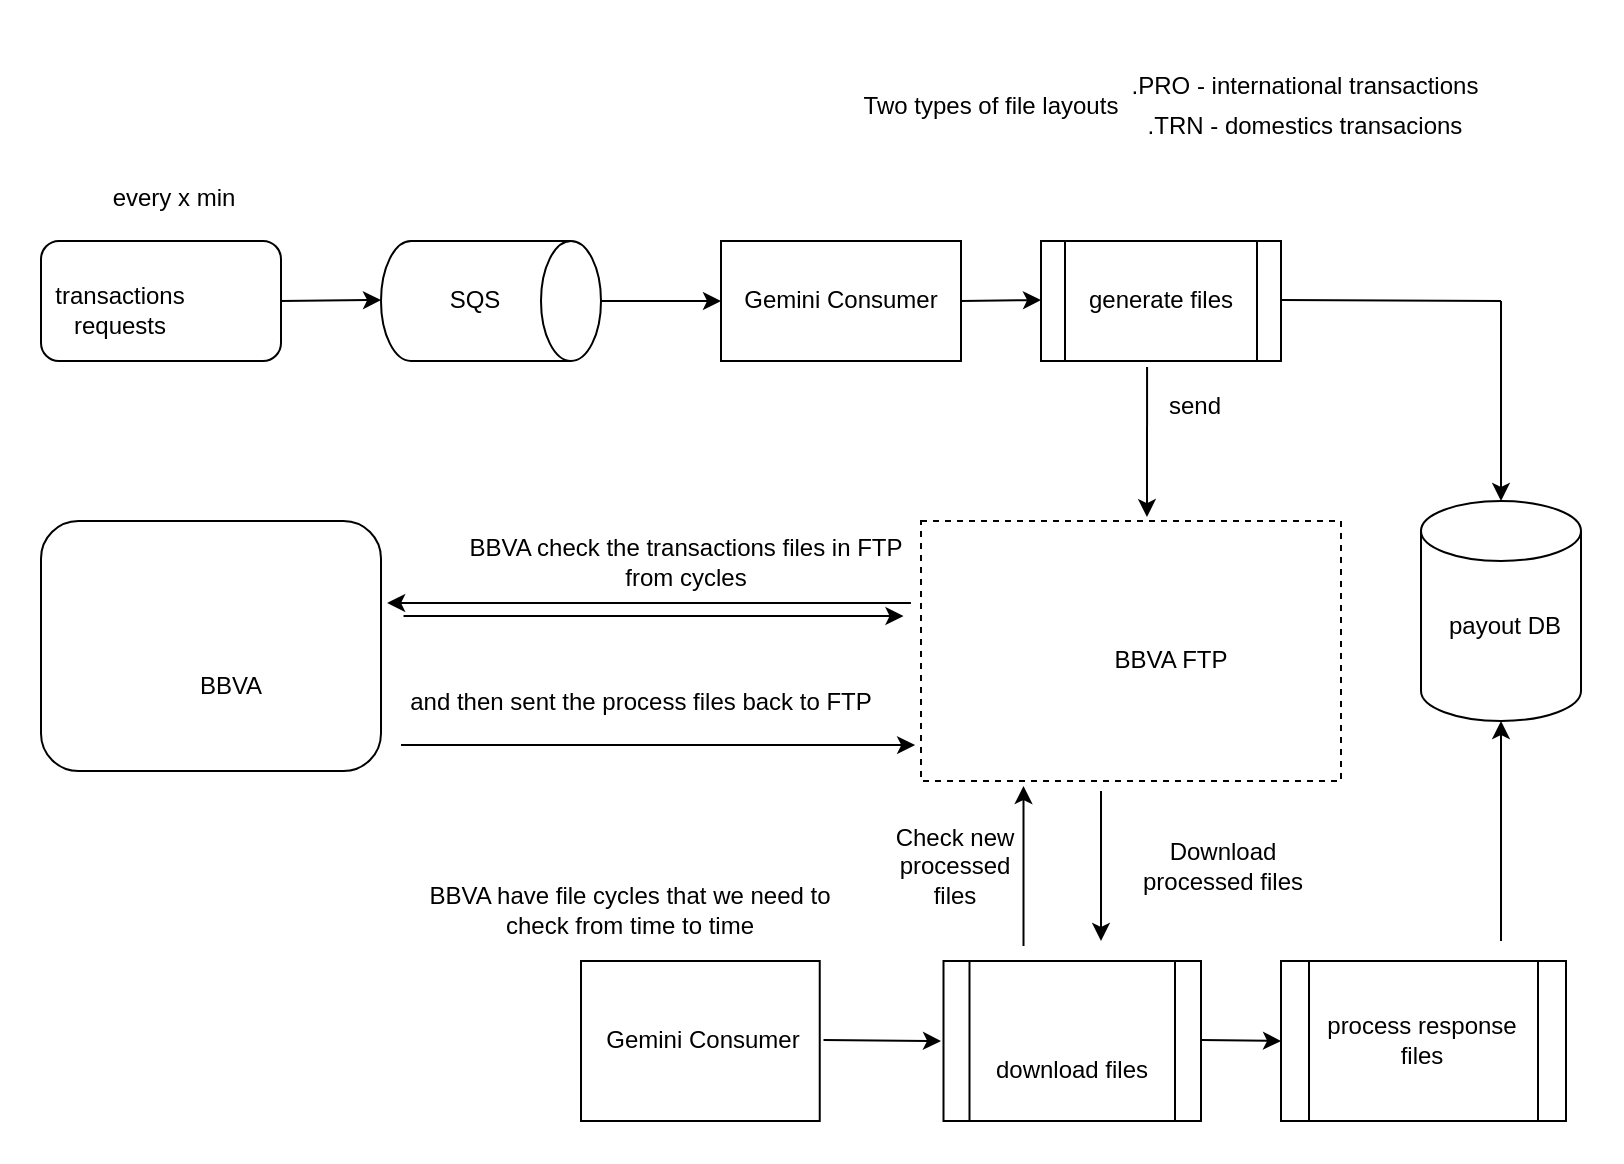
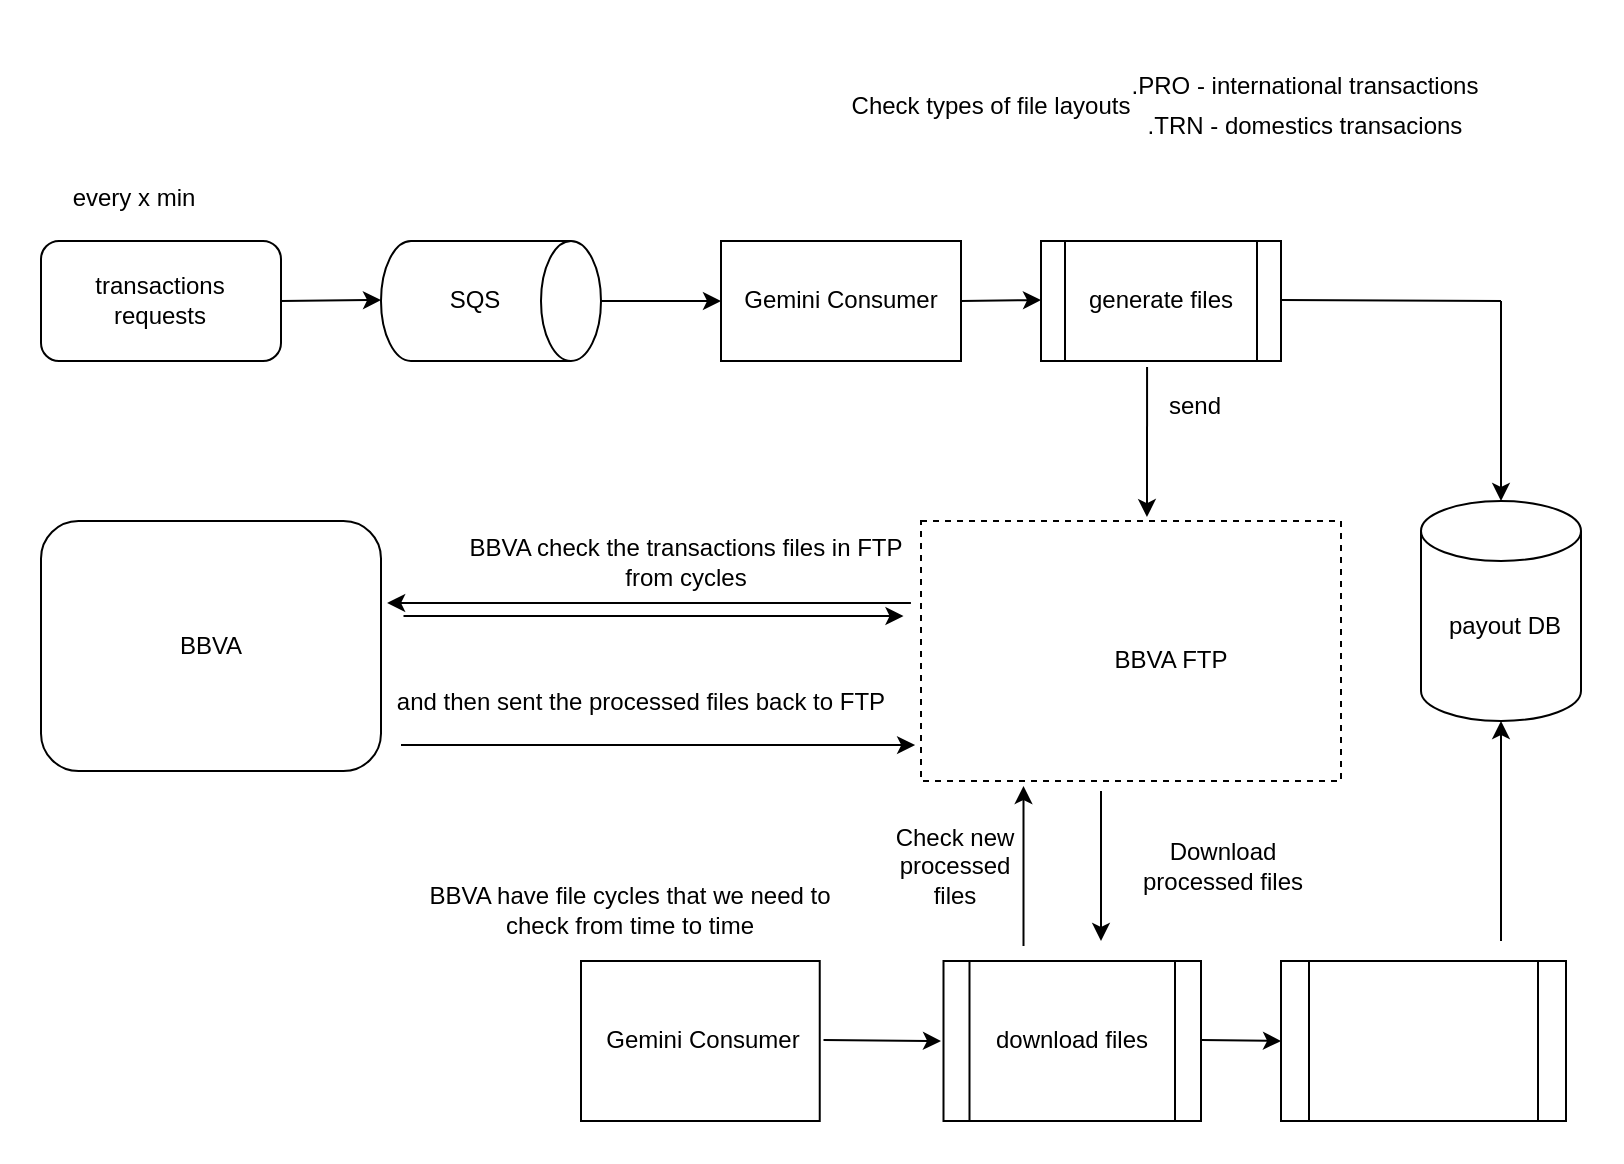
node "Two types of file layouts": label "Two types of file layouts" -> "Check types of file layouts"
node "every x min": moved (174, 199) -> (134, 199)
node "transactions requests": moved (121, 311) -> (161, 301)
node "BBVA": moved (231, 686) -> (211, 646)
node "and then sent the process files back to FTP": label "and then sent the process files back to FTP" -> "and then sent the processed files back to FTP"
node "process response files": removed
node "download files": moved (1072, 1071) -> (1072, 1041)
